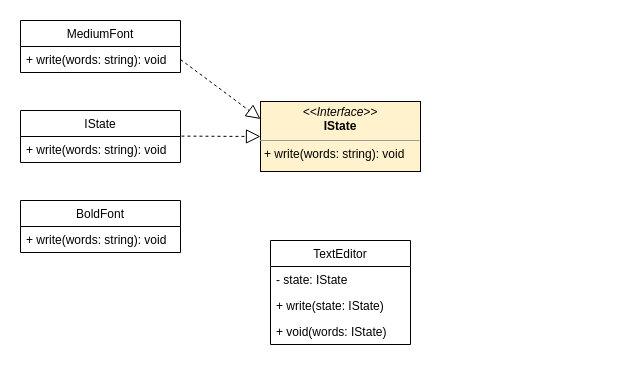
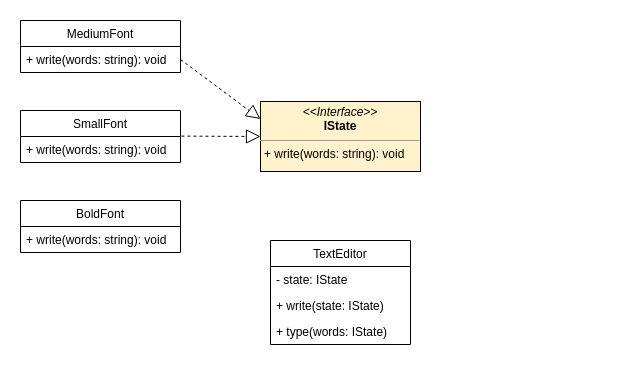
node "IState": label "IState" -> "SmallFont"
node "+ void(words: IState)": label "+ void(words: IState)" -> "+ type(words: IState)"
